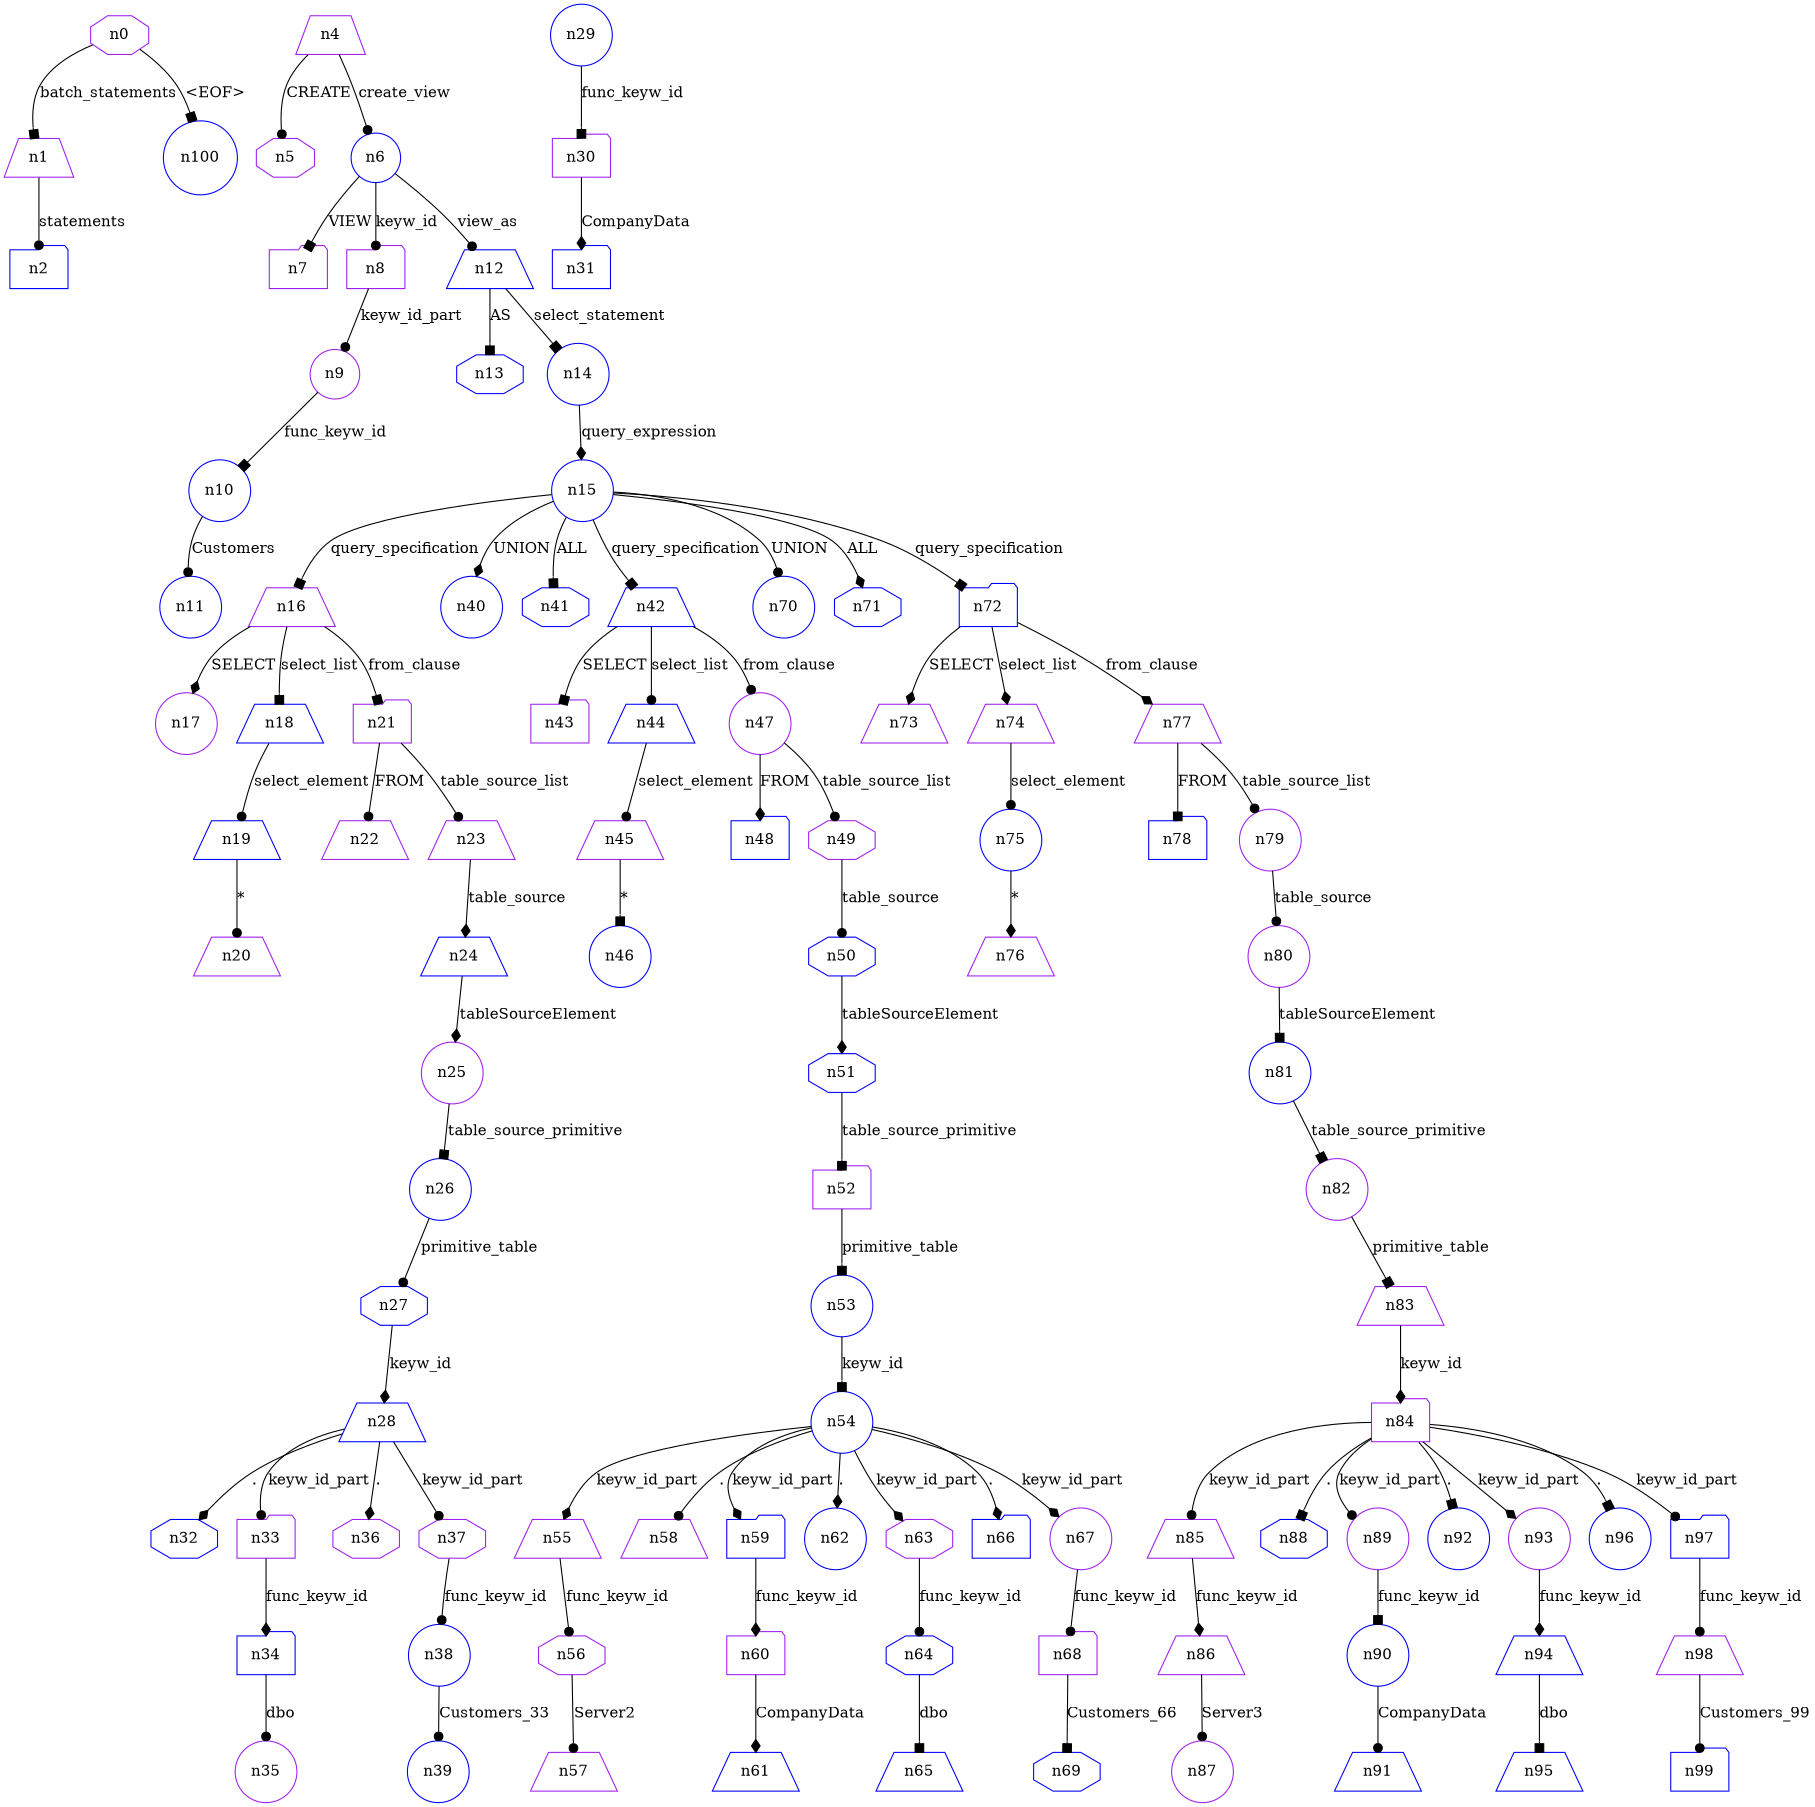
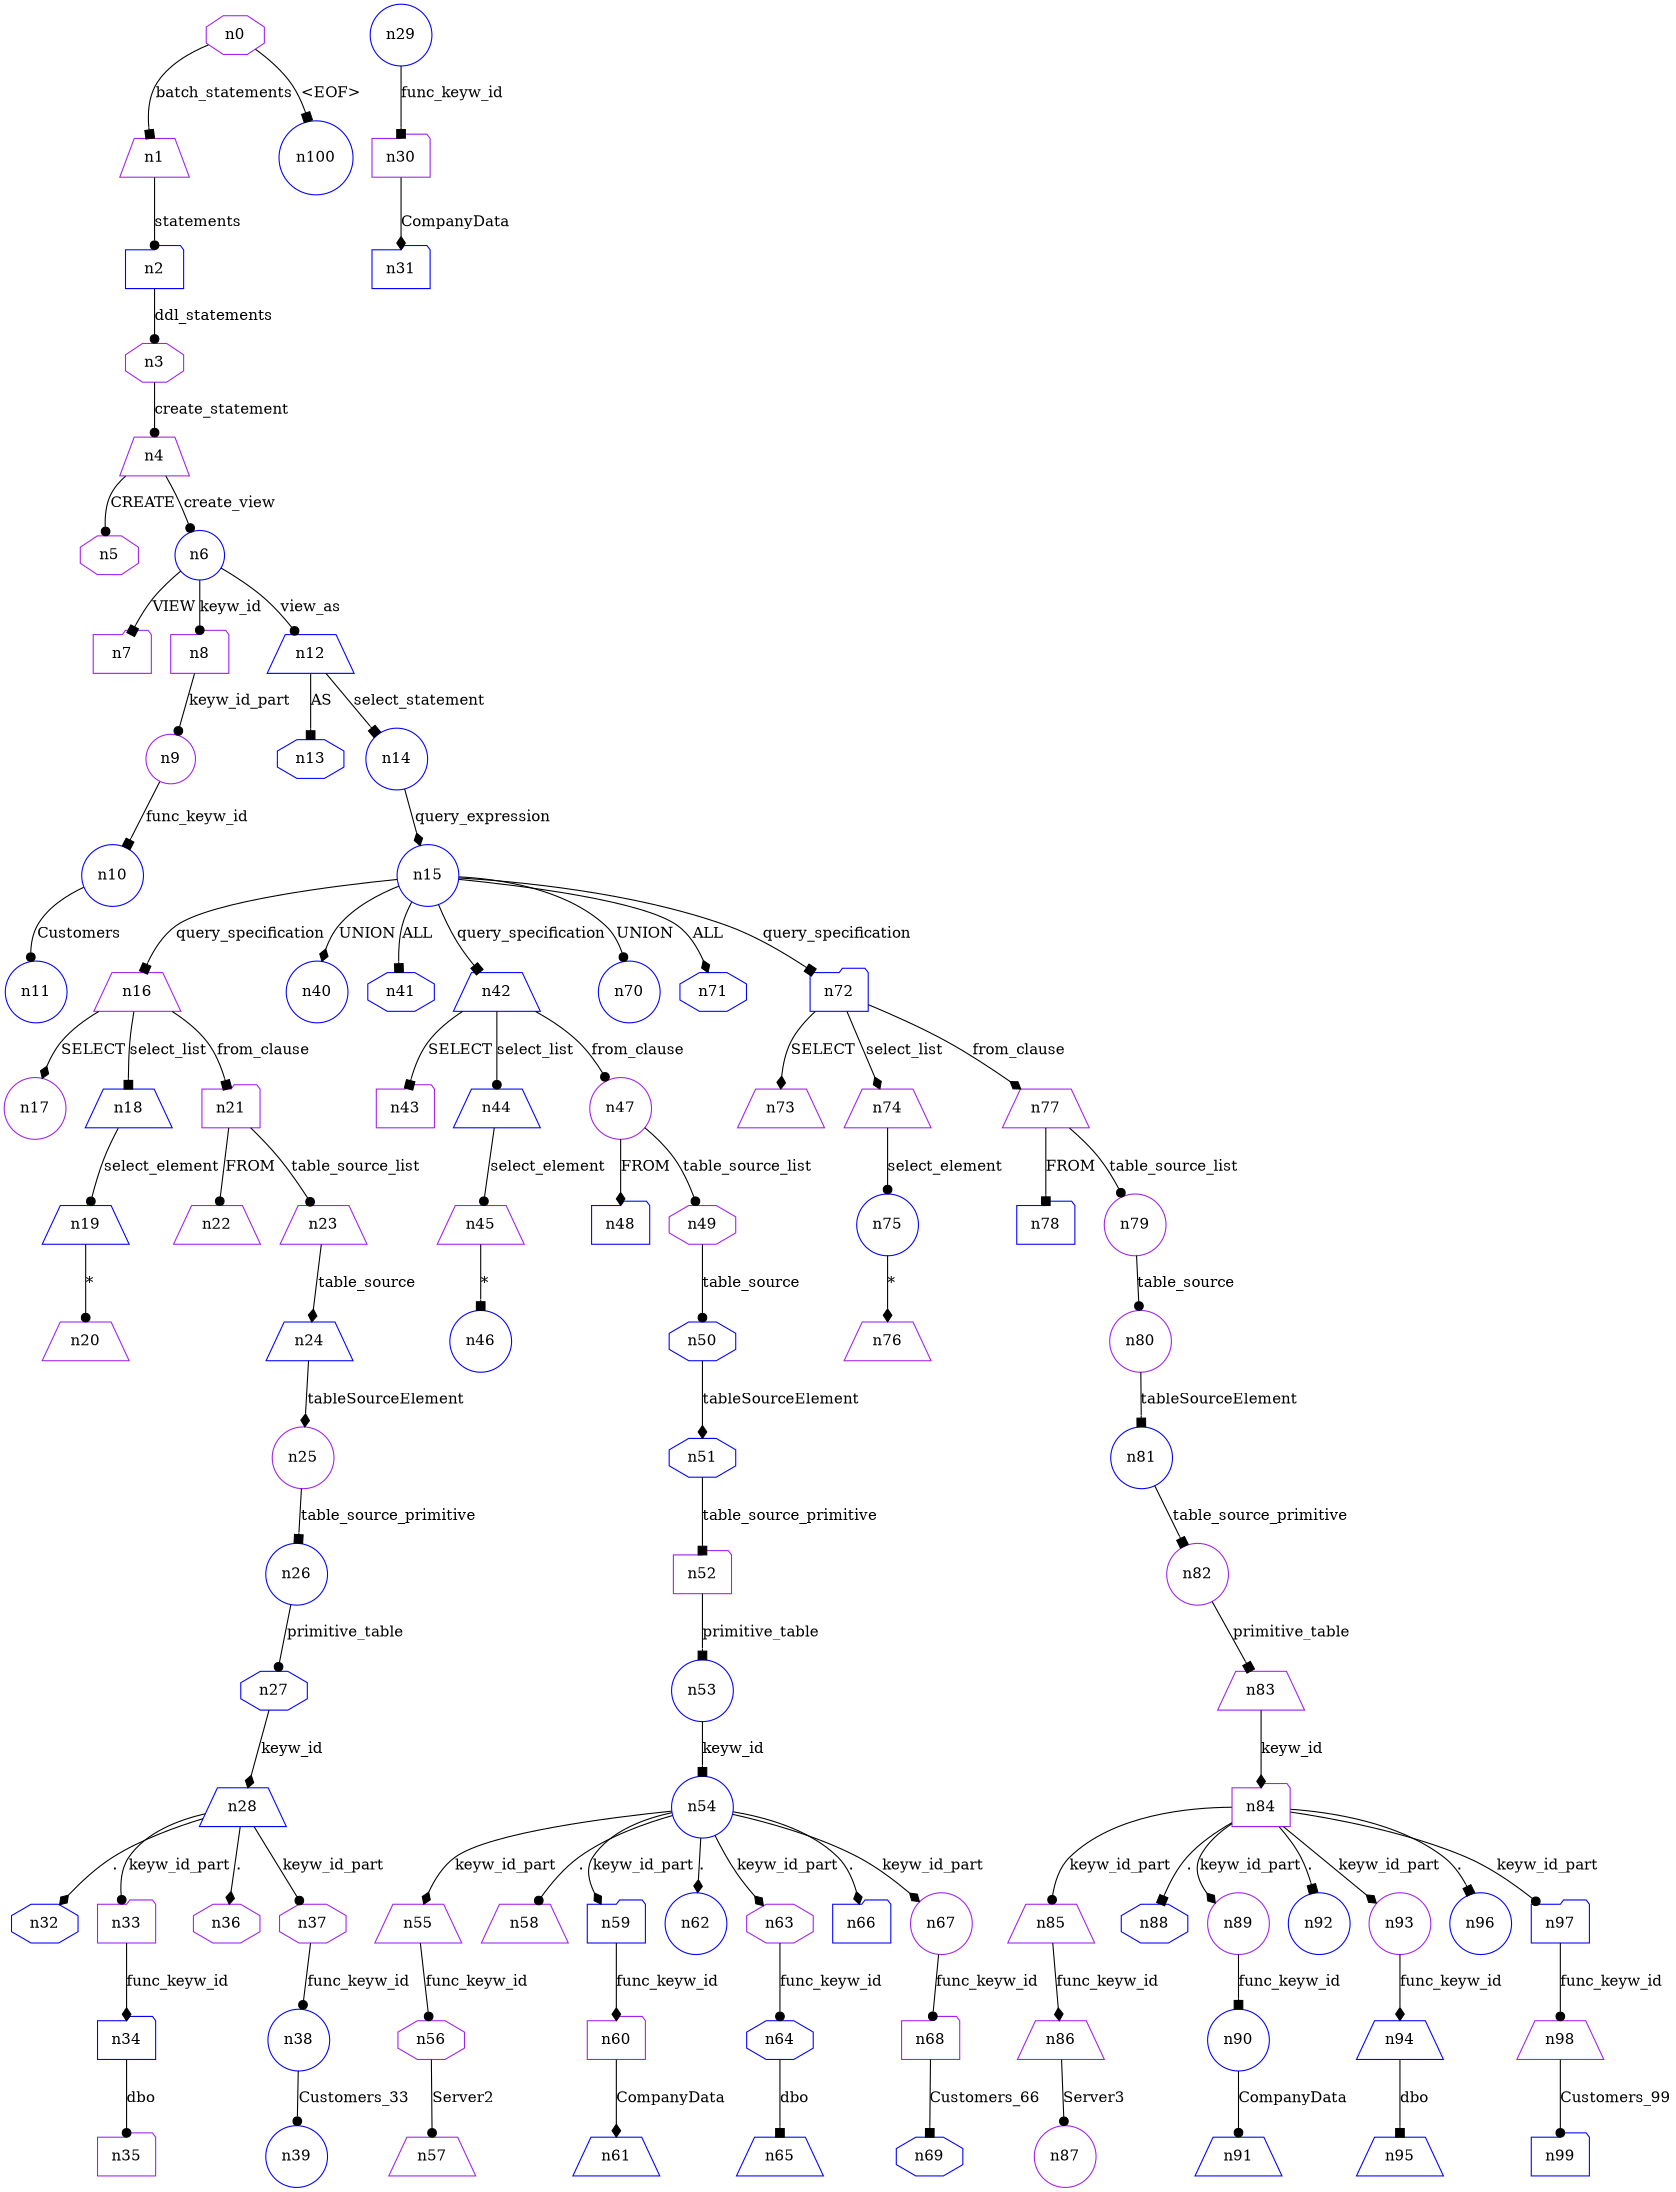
node "n3": added
edge "n84" -> "n89": arrowhead dot -> diamond
node "n35": shape circle -> folder
